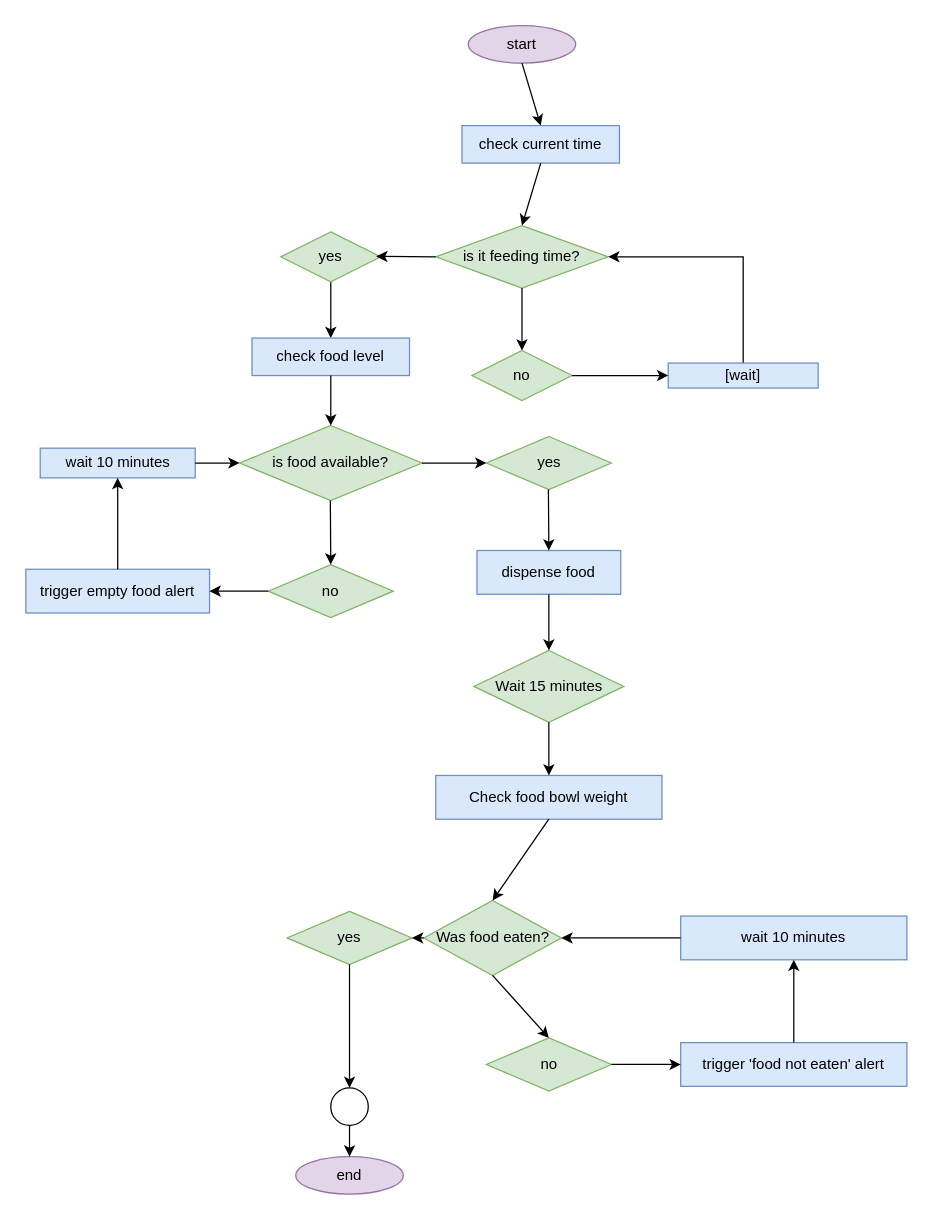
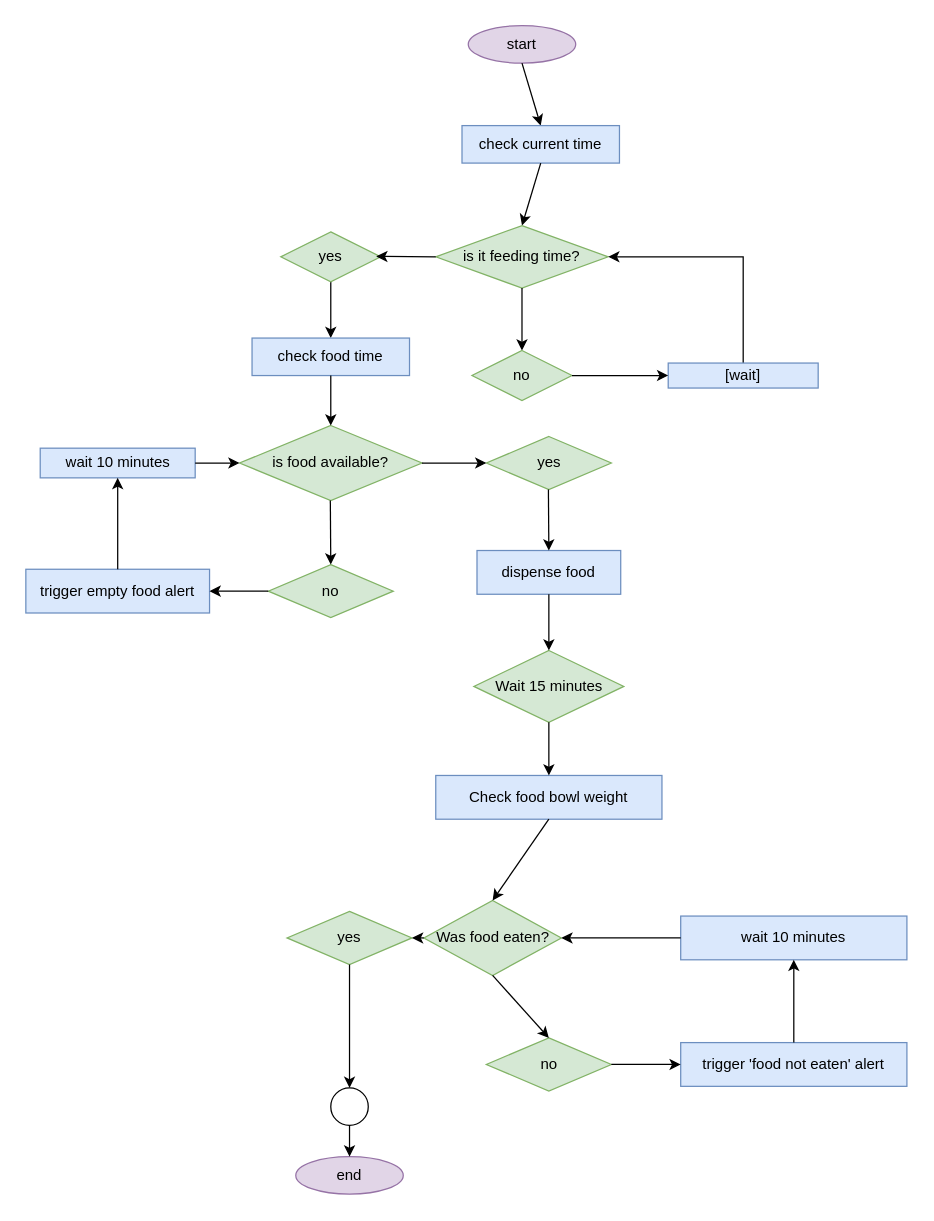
node "check food level": label "check food level" -> "check food time"
